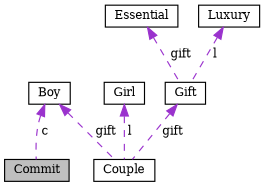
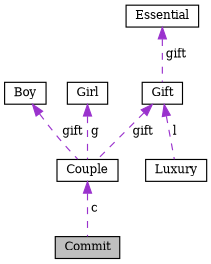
edge "Gift" -> "Luxury": reversed
edge "Couple" -> "Girl": label " l" -> " g"
edge "Commit" -> "Boy": now "Commit" -> "Couple"
